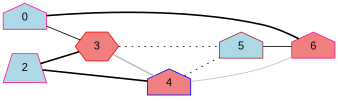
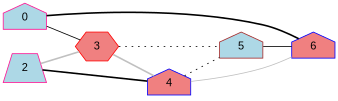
node "6": color deeppink -> blue
edge "3" -- "2": color black -> gray
